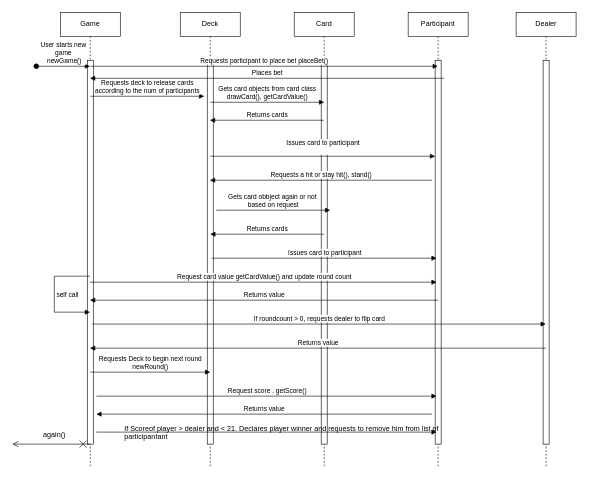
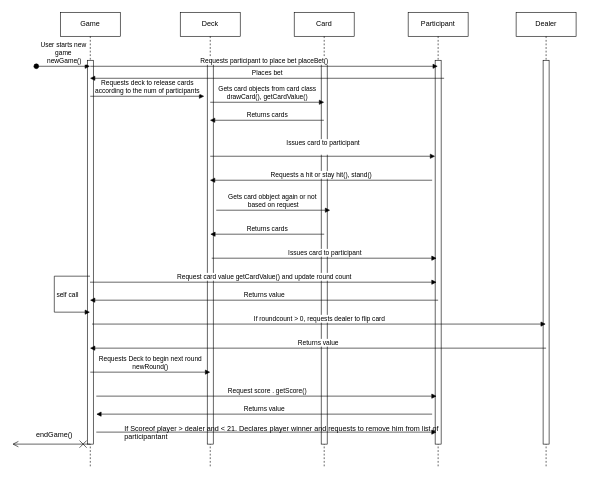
node "again()": label "again()" -> "endGame()"
